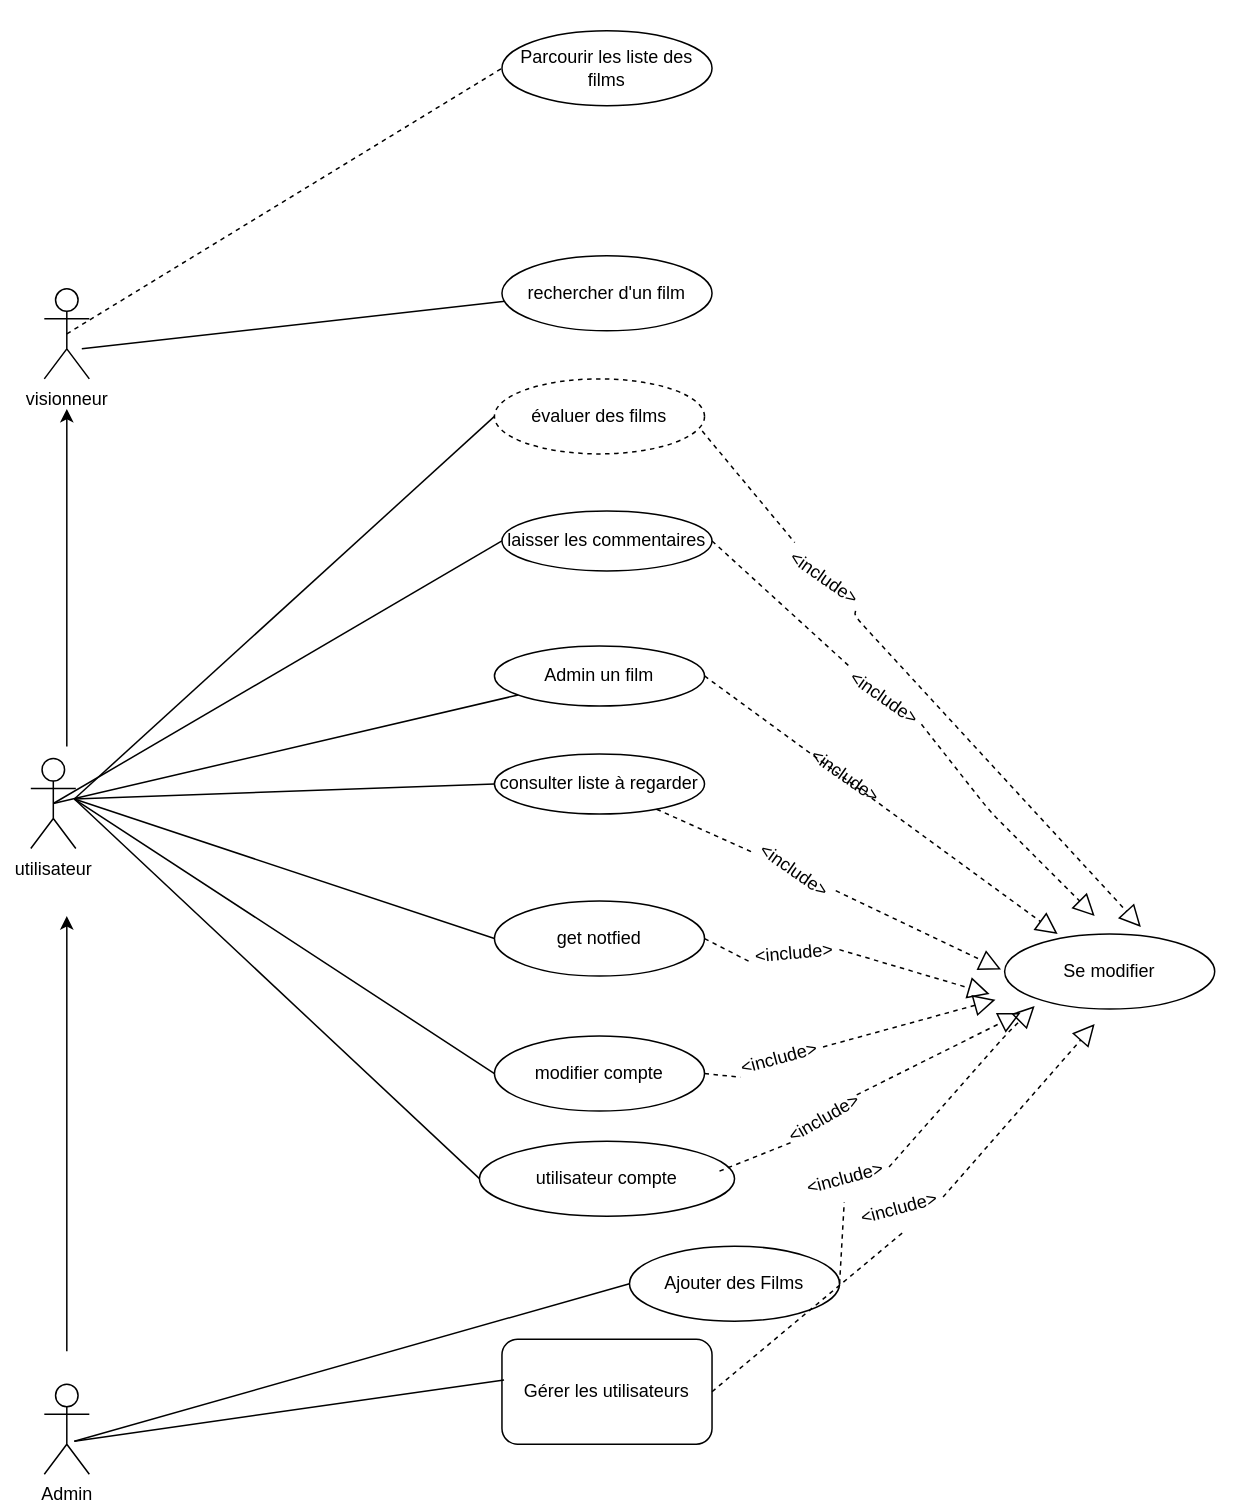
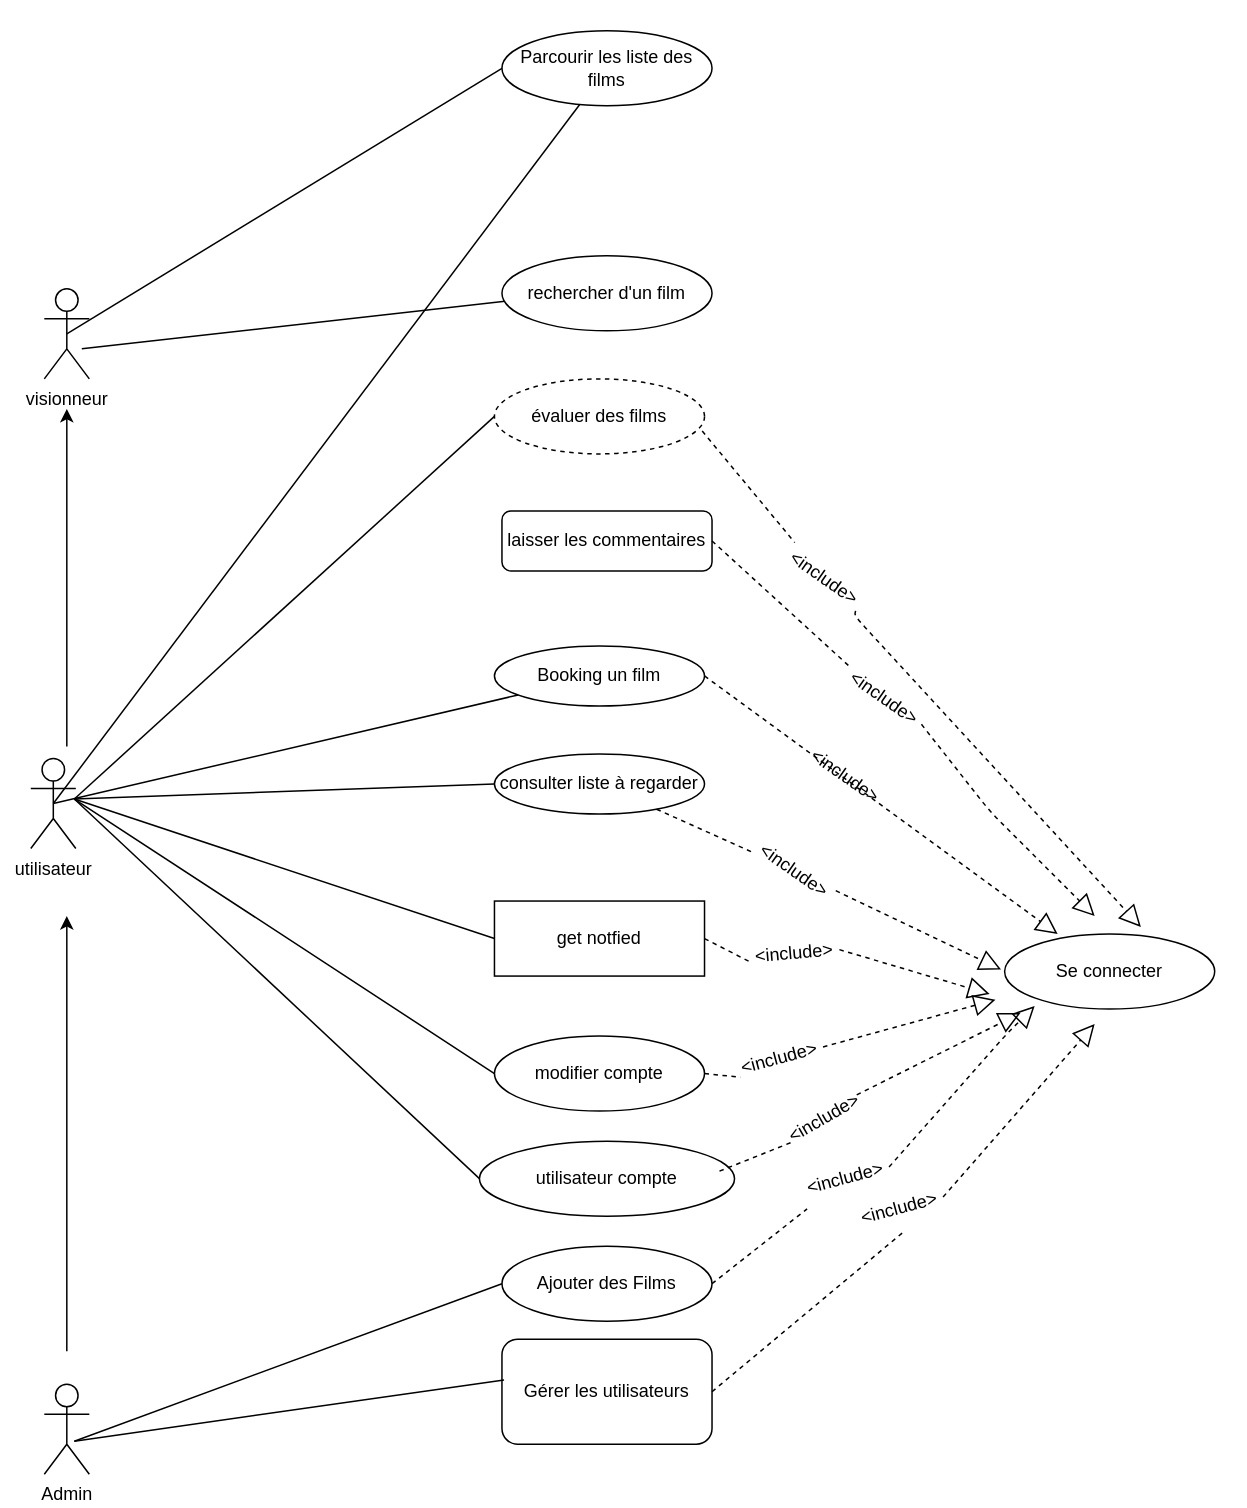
edge "Parcourir les liste des films" -- "visionneur": style dashed -> solid
node "laisser les commentaires": shape ellipse -> rounded rectangle
edge "laisser les commentaires" -- "utilisateur": now "Parcourir les liste des films" -- "utilisateur"
node "Admin un film": label "Admin un film" -> "Booking un film"
node "get notfied": shape ellipse -> rectangle
node "Se modifier": label "Se modifier" -> "Se connecter"
node "Ajouter des Films": moved (734, 1283) -> (607, 1283)
